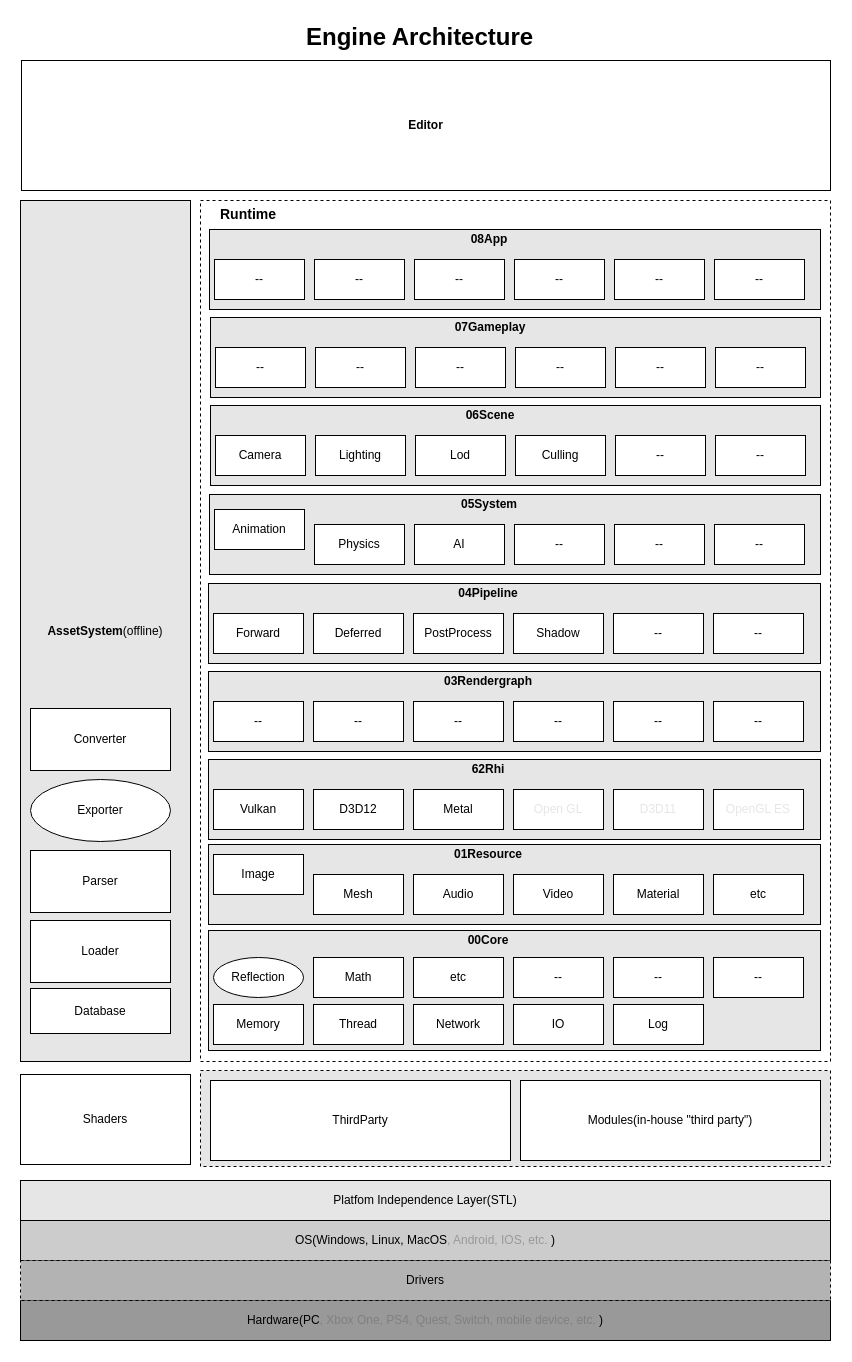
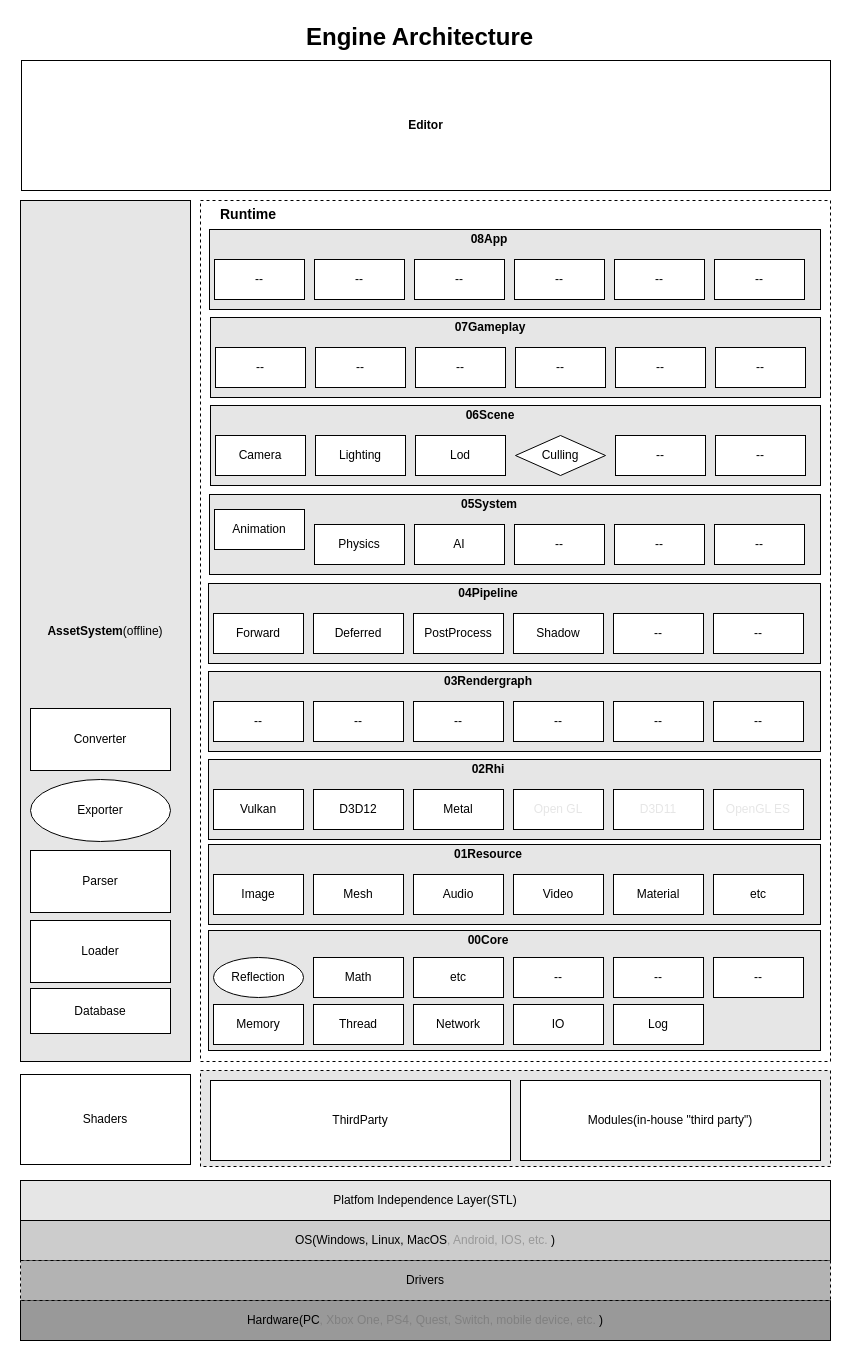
node "Culling": shape rectangle -> diamond
node "62Rhi": label "62Rhi" -> "02Rhi"
node "Image": moved (259, 875) -> (259, 895)
